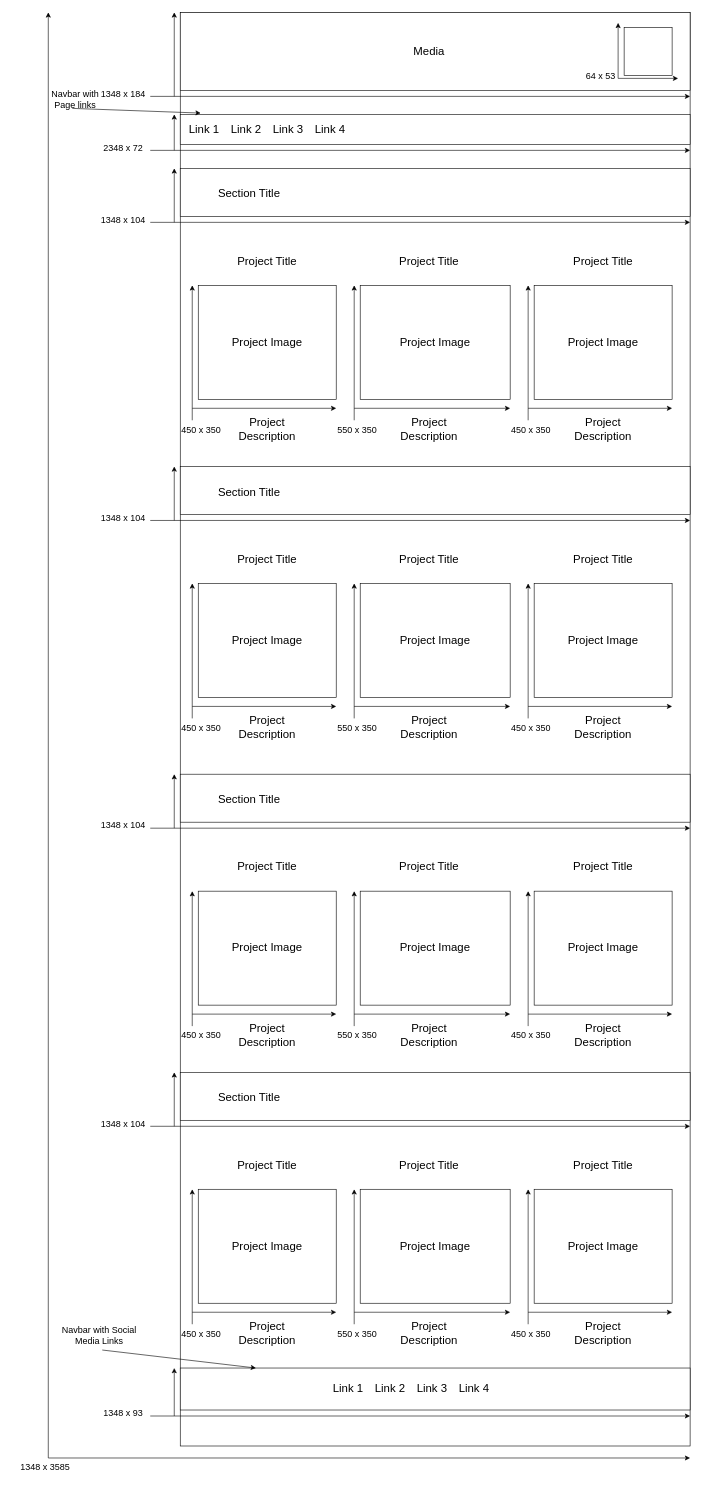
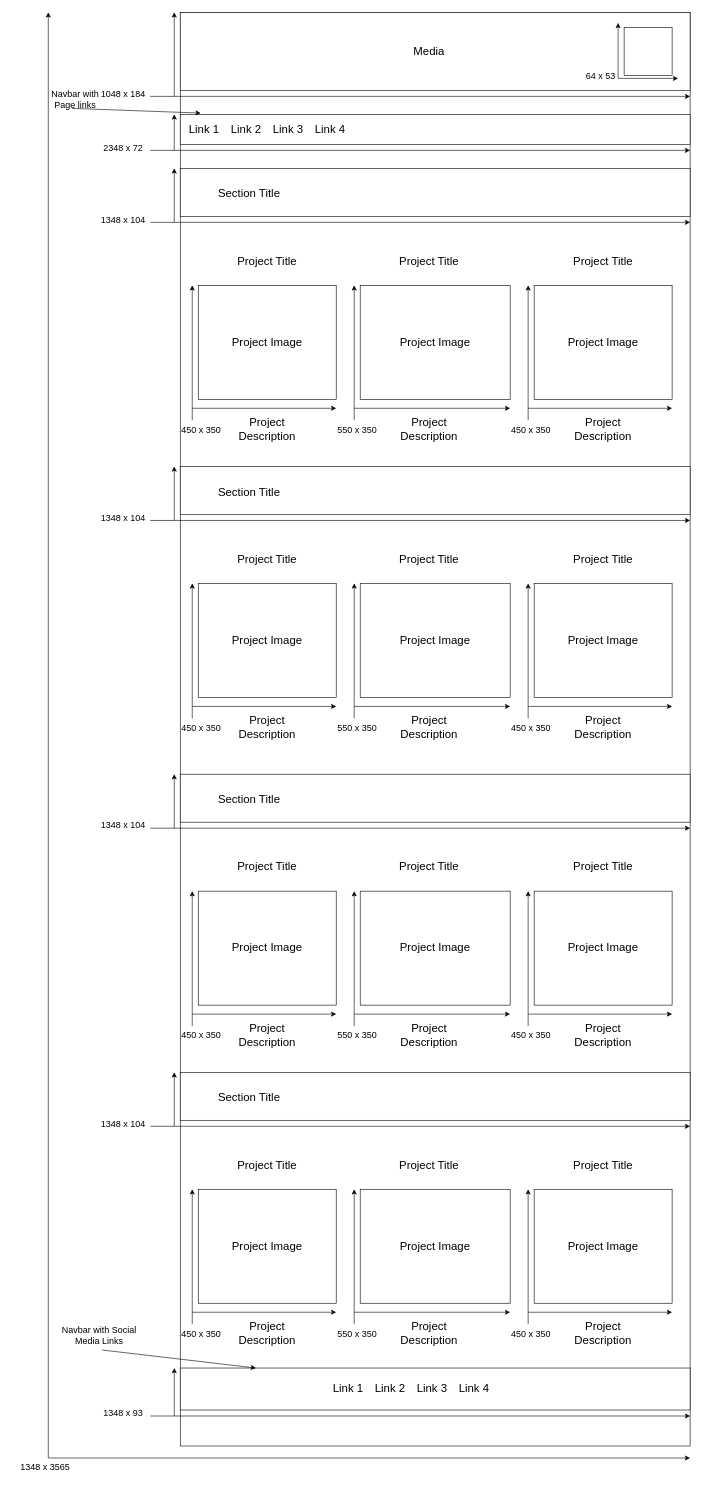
node "1348 x 184": label "1348 x 184" -> "1048 x 184"
node "1348 x 3585": label "1348 x 3585" -> "1348 x 3565"
